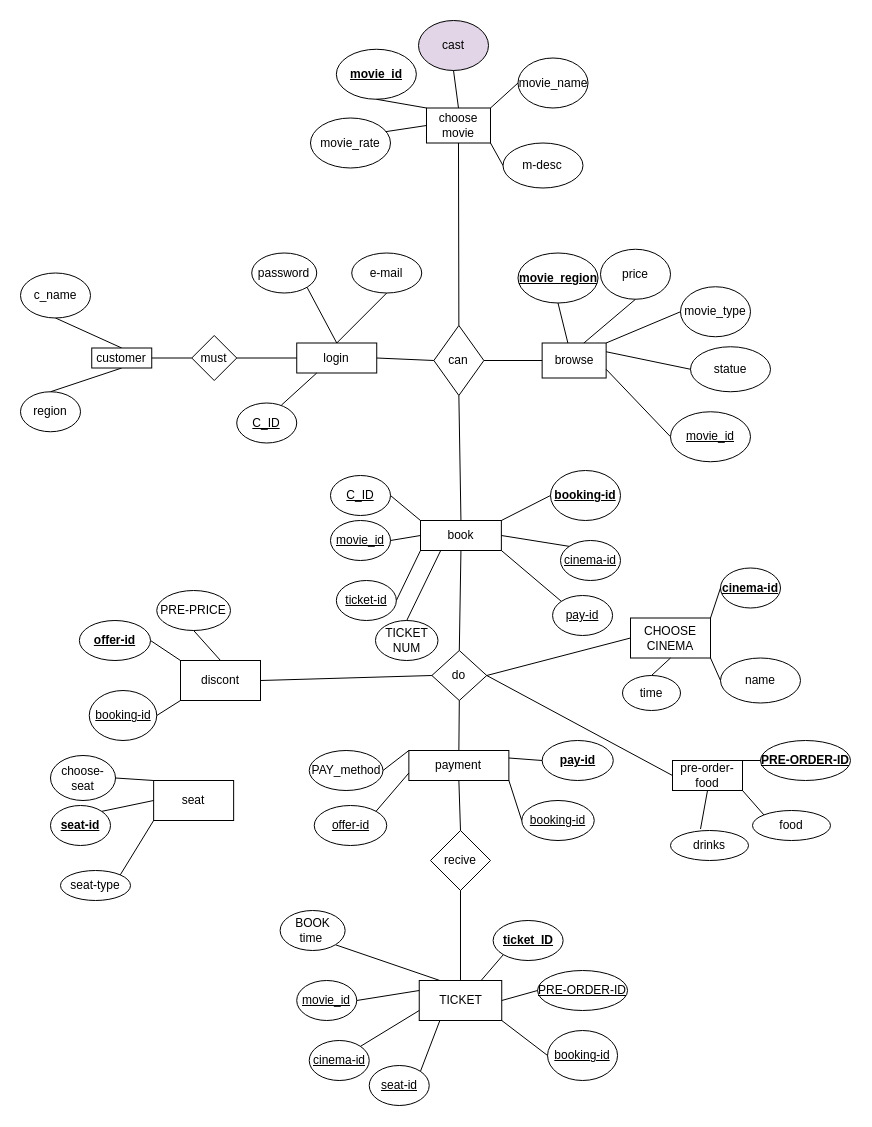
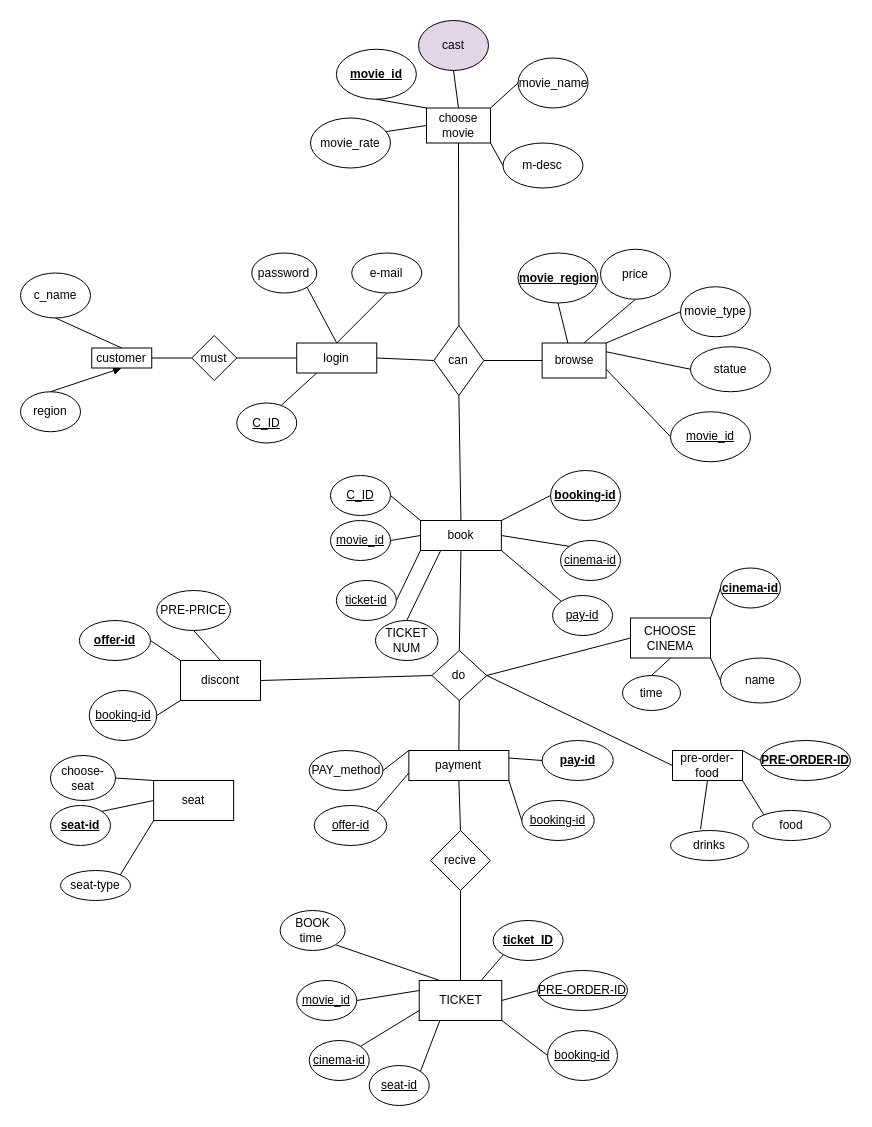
edge "customer" -- "region": arrowhead none -> block
node "pre-order-food": moved (708, 776) -> (708, 766)
